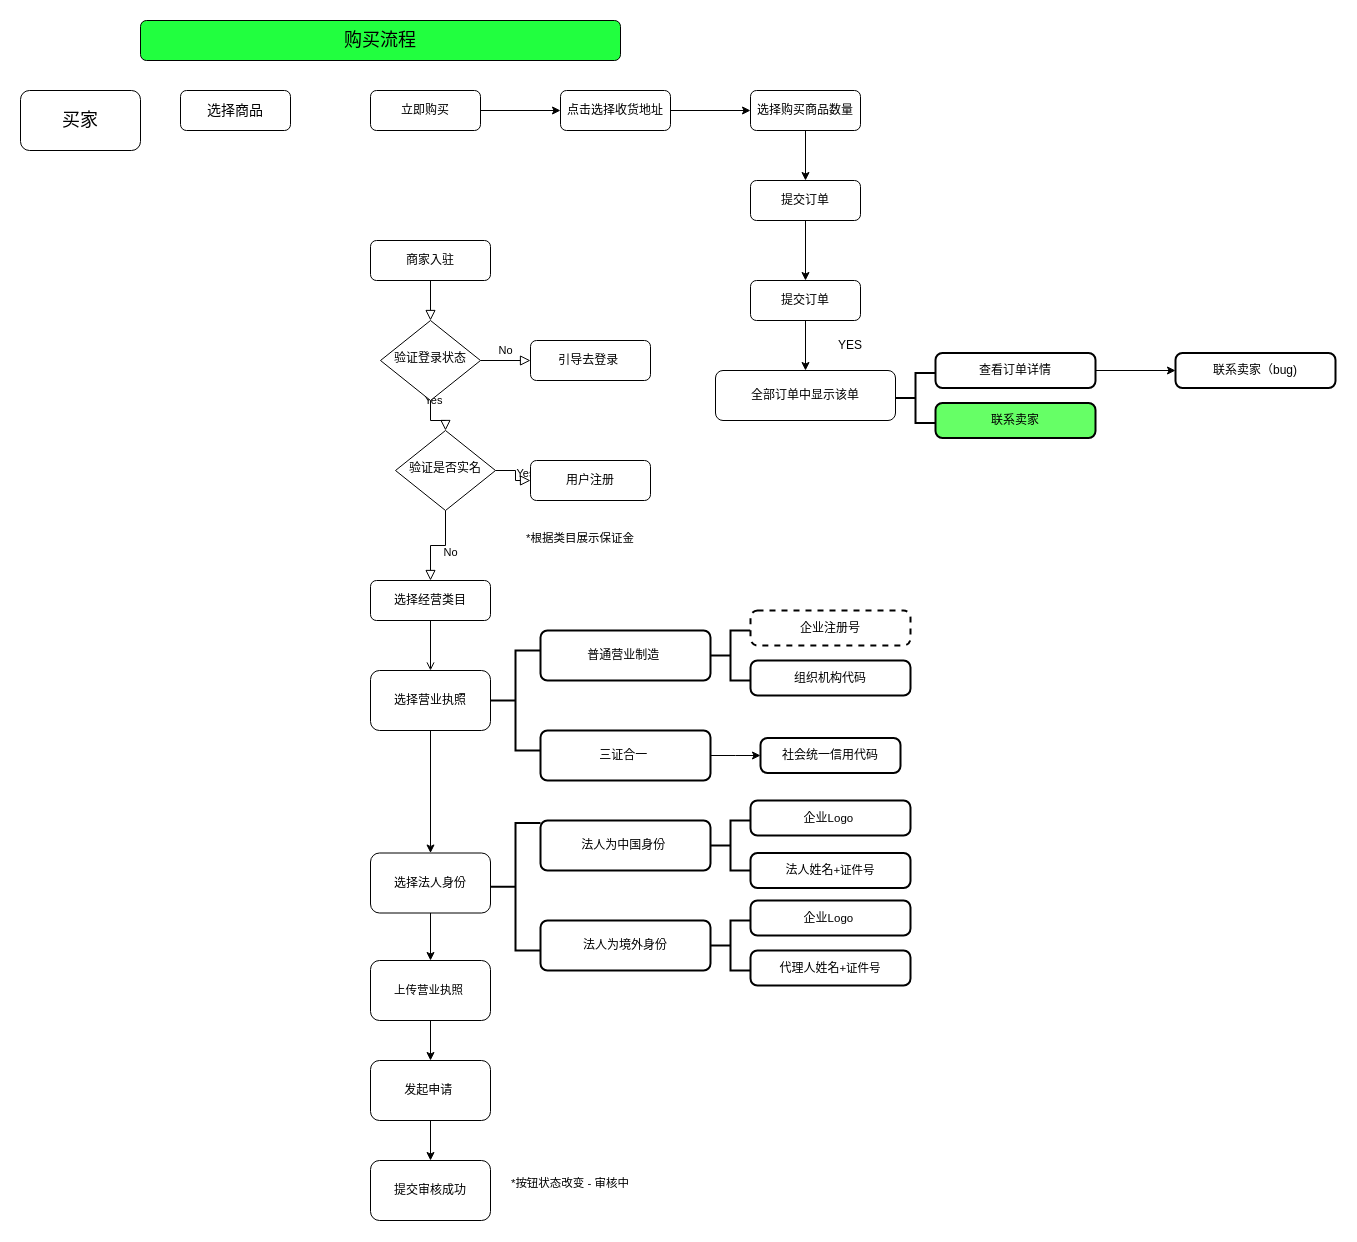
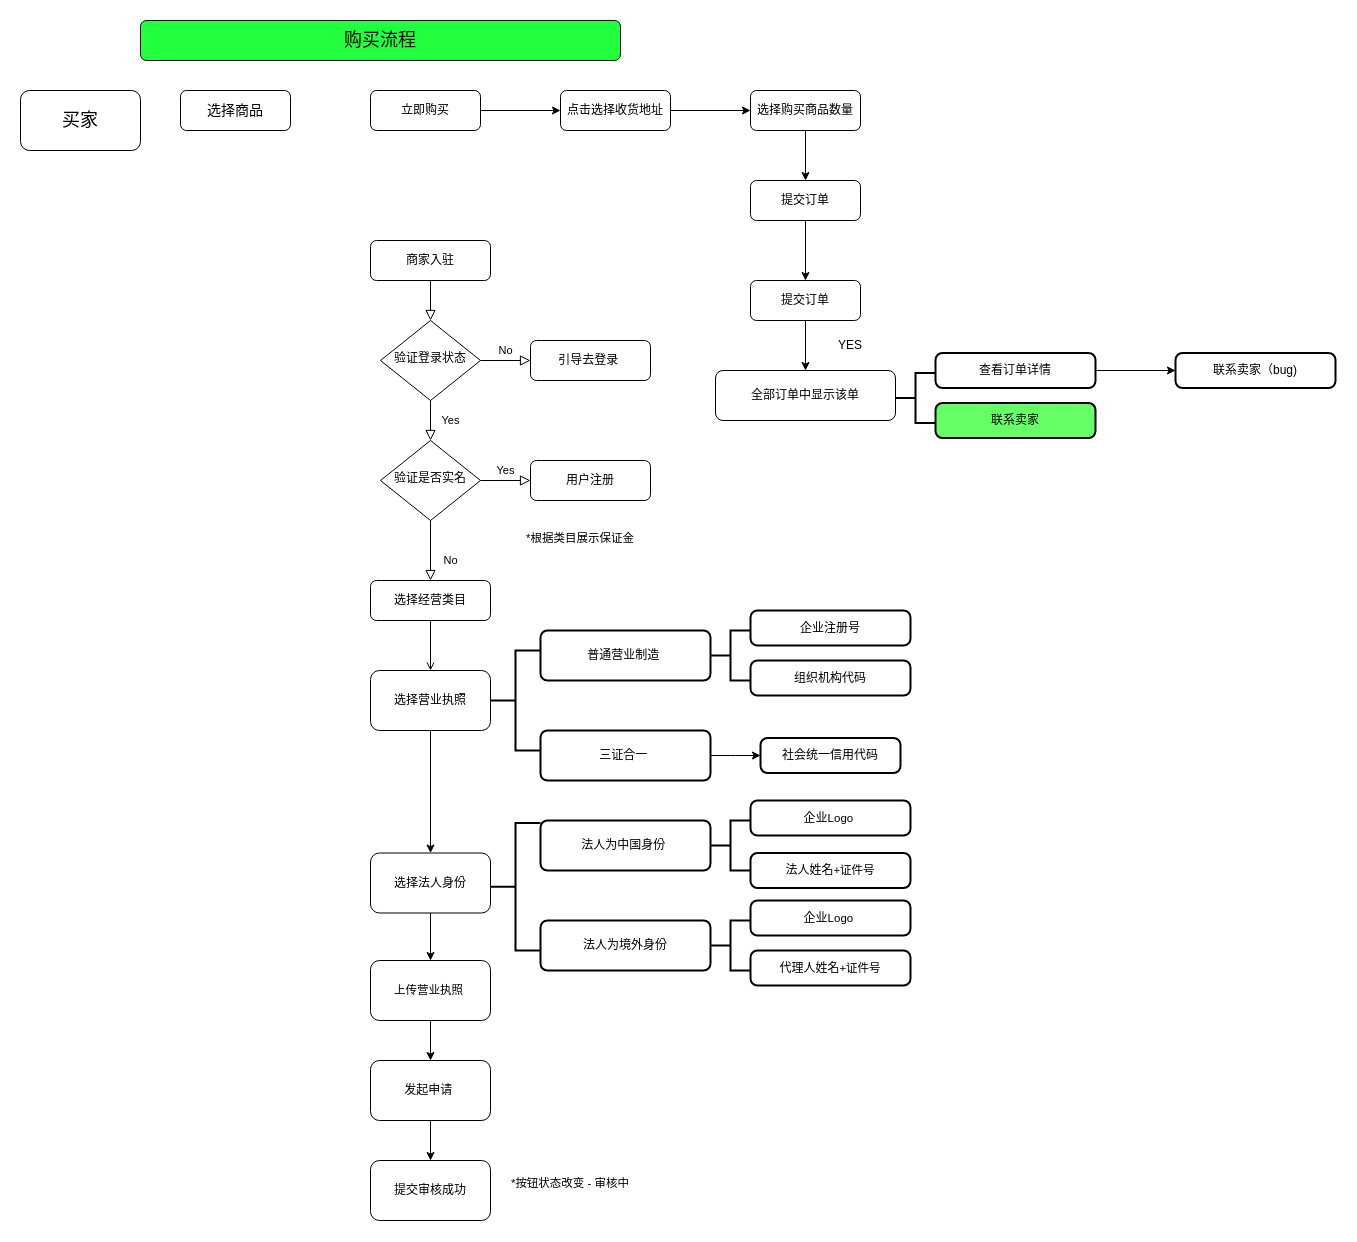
node "验证是否实名": moved (446, 471) -> (431, 481)
node "企业注册号": style dashed -> solid
